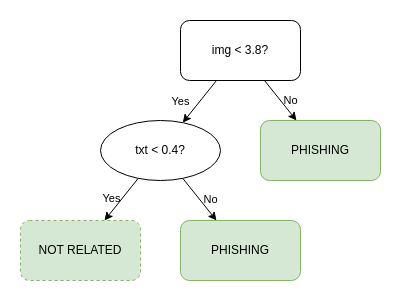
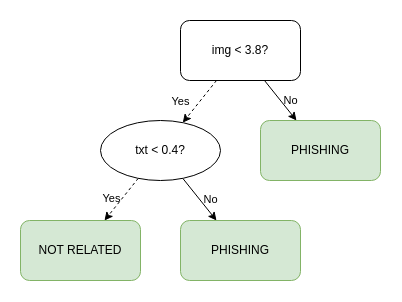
edge "img < 3.8?" -> "txt < 0.4?": style solid -> dashed
edge "txt < 0.4?" -> "NOT RELATED": style solid -> dashed
node "NOT RELATED": style dashed -> solid
